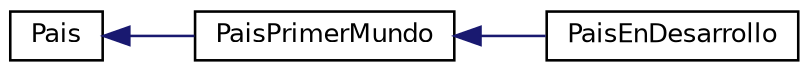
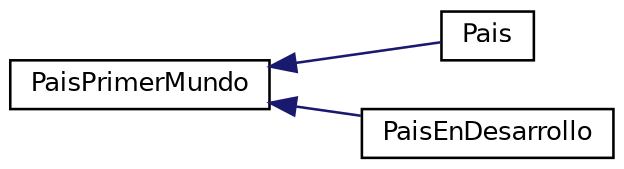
edge "PaisPrimerMundo" -> "Pais": reversed
